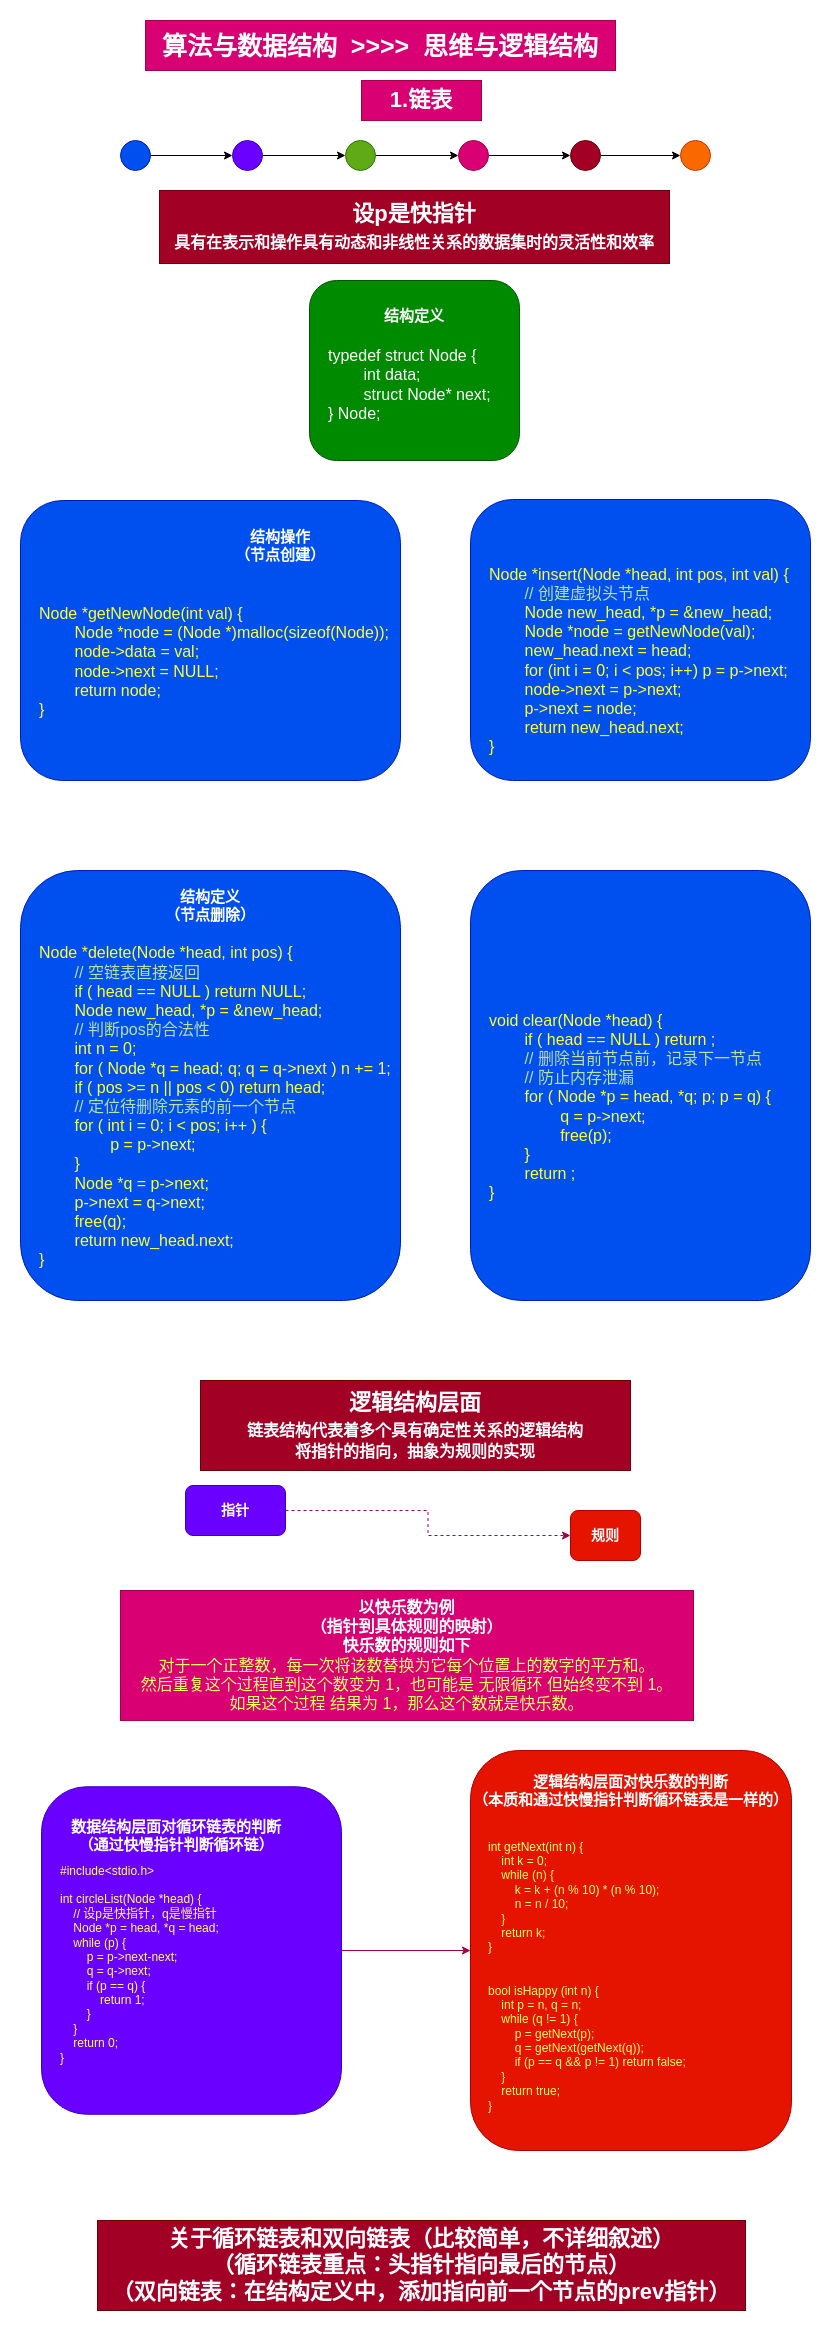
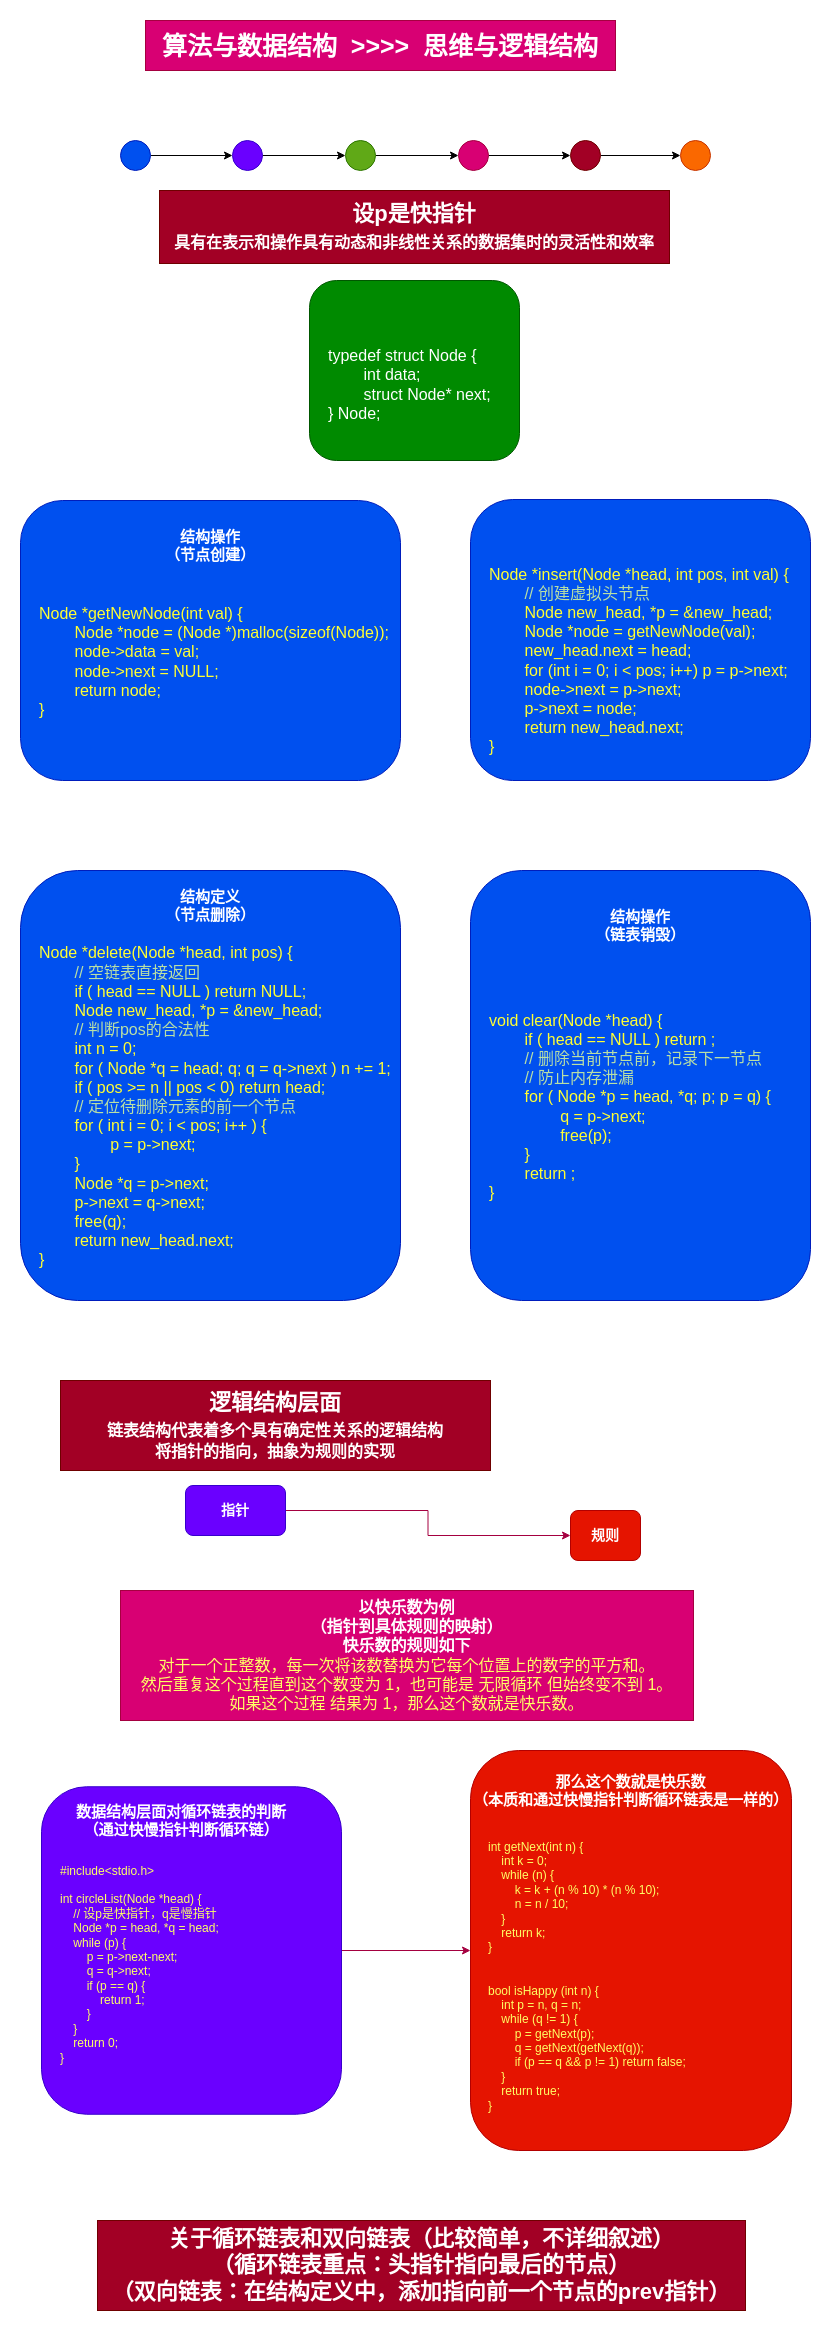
node "1.链表": removed
node "结构定义": removed
node "结构操作 （节点创建）": moved (281, 546) -> (211, 546)
node "结构操作 （链表销毁）": added
node "逻辑结构层面 链表结构代表着多个具有确定性关系的逻辑结构 将指针的指向，抽象为规则的实现": moved (416, 1426) -> (276, 1426)
edge "指针" -> "规则": style dashed -> solid
node "逻辑结构层面对快乐数的判断 （本质和通过快慢指针判断循环链表是一样的）": label "逻辑结构层面对快乐数的判断 （本质和通过快慢指针判断循环链表是一样的）" -> "那么这个数就是快乐数 （本质和通过快慢指针判断循环链表是一样的）"
node "数据结构层面对循环链表的判断 （通过快慢指针判断循环链）": moved (177, 1836) -> (182, 1821)
